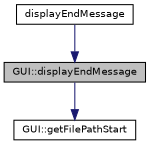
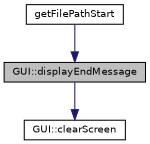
node "displayEndMessage": label "displayEndMessage" -> "getFilePathStart"
node "GUI::getFilePathStart": label "GUI::getFilePathStart" -> "GUI::clearScreen"
